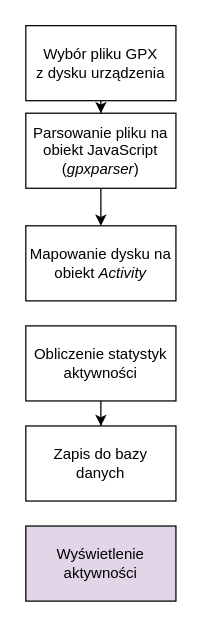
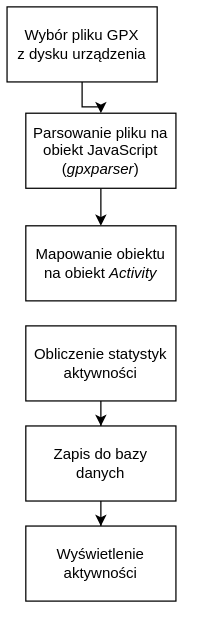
node "Wybór pliku GPX z dysku urządzenia": moved (101, 63) -> (82, 44)
node "Mapowanie dysku na obiekt Activity": label "Mapowanie dysku na obiekt Activity" -> "Mapowanie obiektu na obiekt Activity"
edge "Zapis do bazy danych" -> "Wyświetlenie aktywności": added
node "Wyświetlenie aktywności": fillcolor #e1d5e7 -> #ffffff
